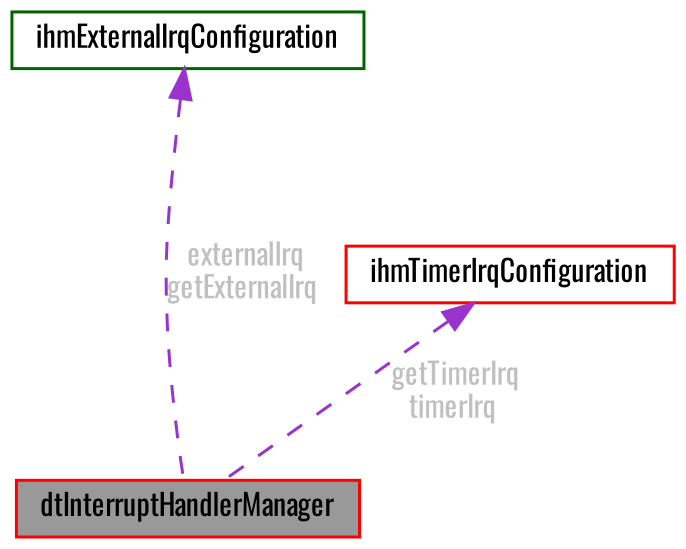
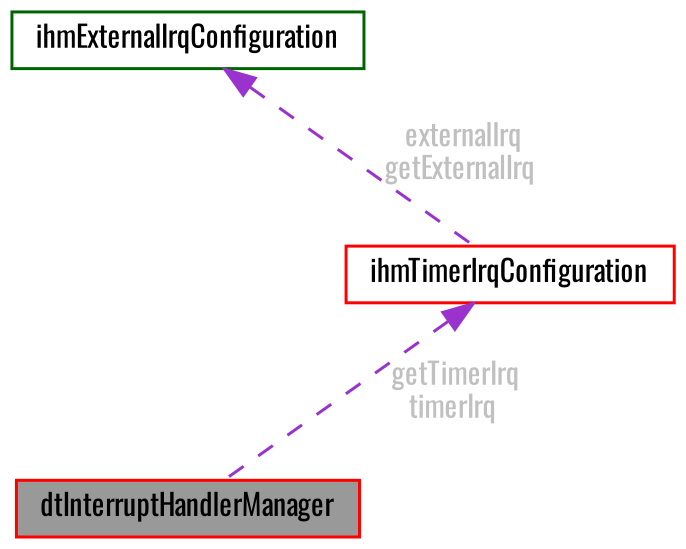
edge "dtInterruptHandlerManager" -> "ihmExternalIrqConfiguration": now "ihmTimerIrqConfiguration" -> "ihmExternalIrqConfiguration"
